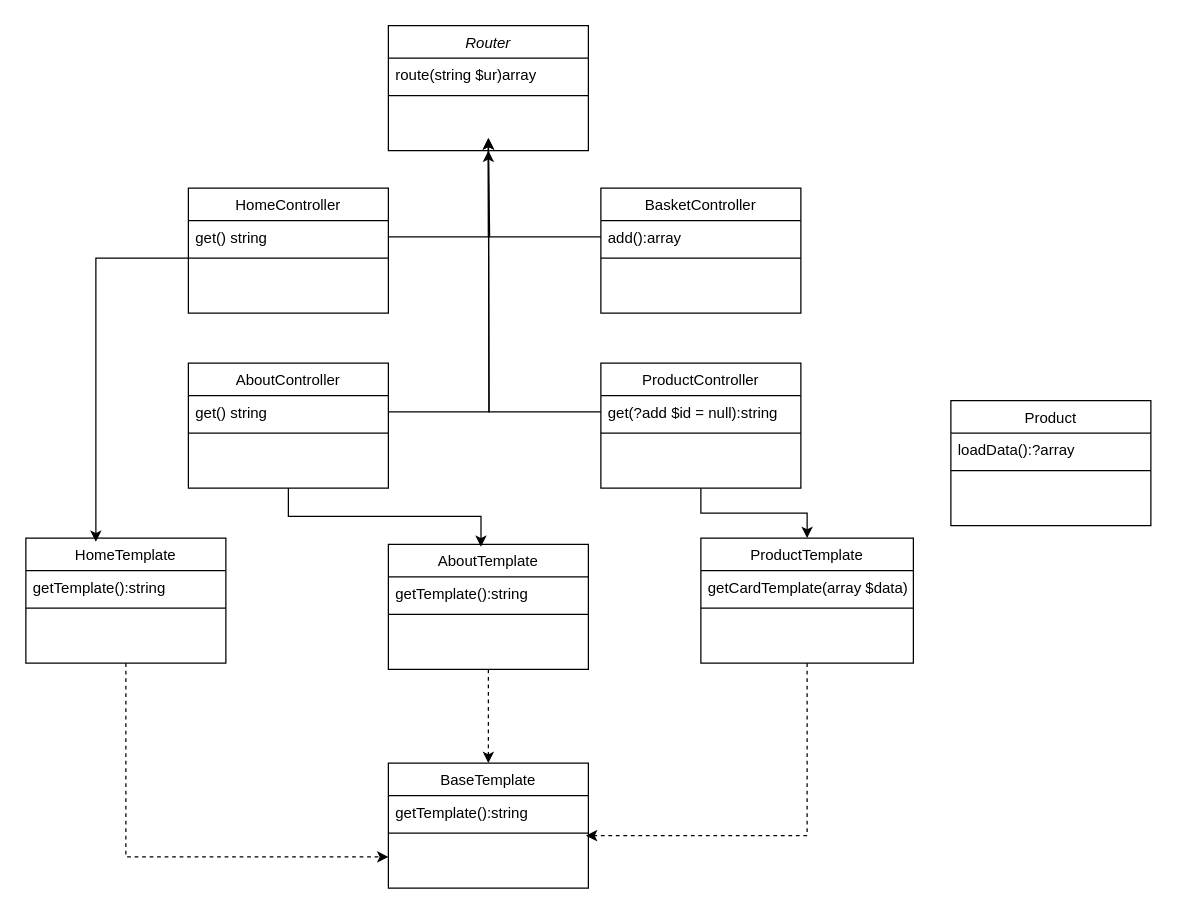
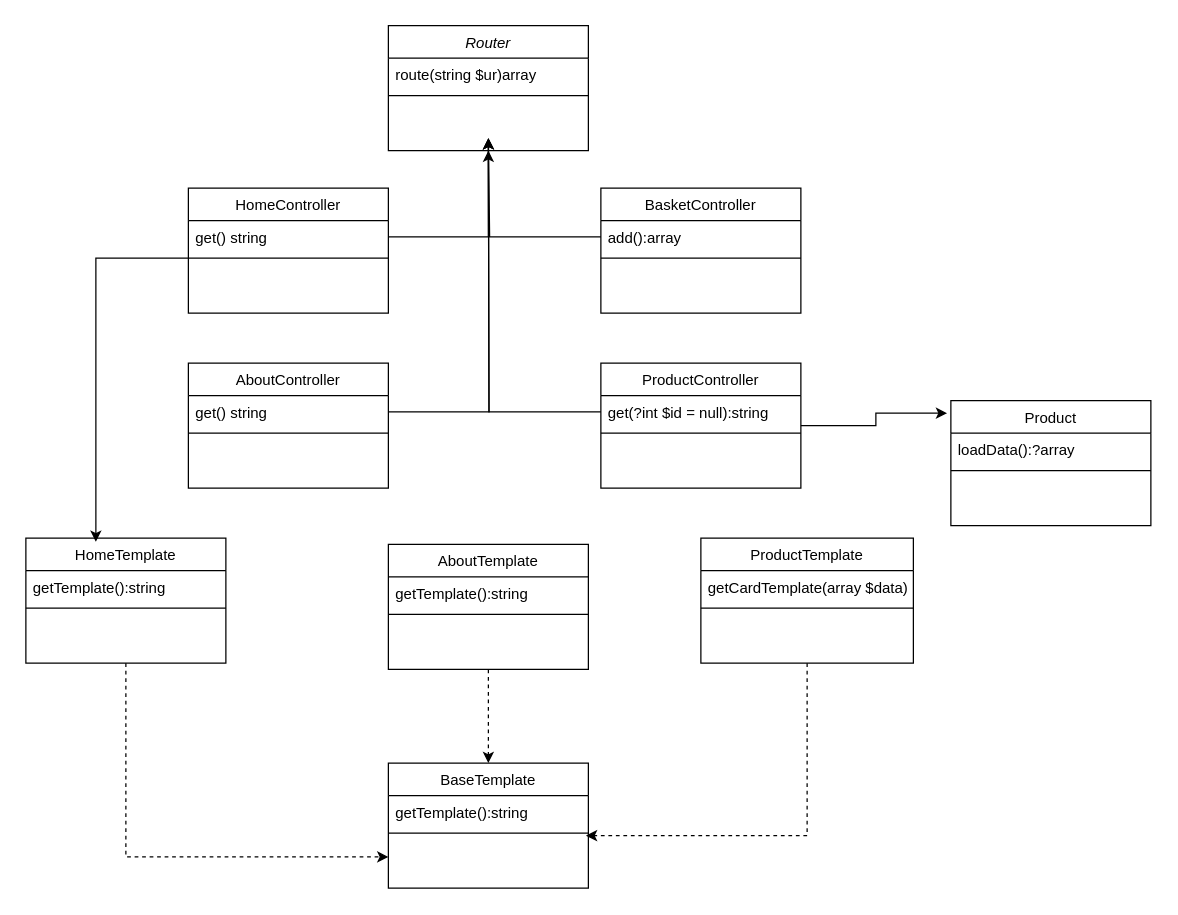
node "get(?add $id = null):string": label "get(?add $id = null):string" -> "get(?int $id = null):string"
edge "ProductController" -> "Product": added
edge "ProductController" -> "ProductTemplate": removed
edge "AboutController" -> "AboutTemplate": removed
